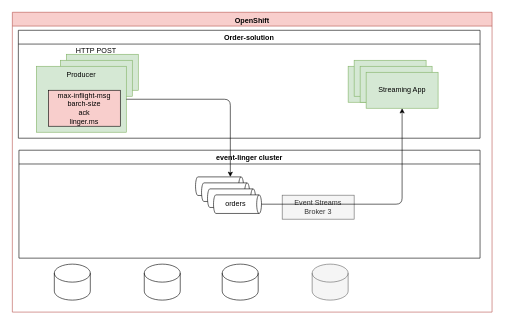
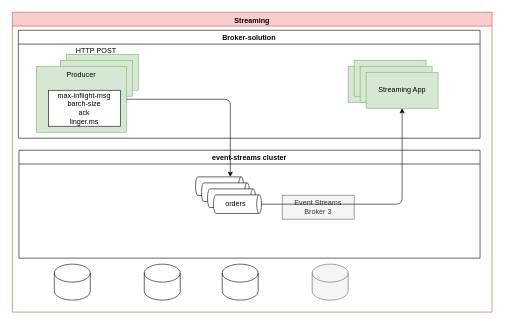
node "OpenShift": label "OpenShift" -> "Streaming"
node "Order-solution": label "Order-solution" -> "Broker-solution"
node "max-inflight-msg barch-size ack linger.ms": fillcolor #f8cecc -> #ffffff
node "event-linger cluster": label "event-linger cluster" -> "event-streams cluster"
